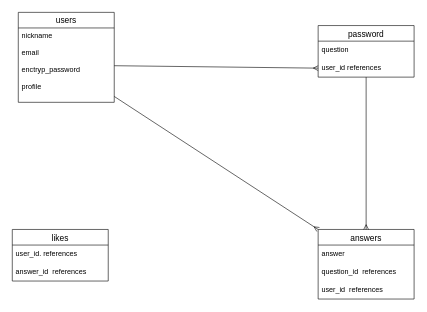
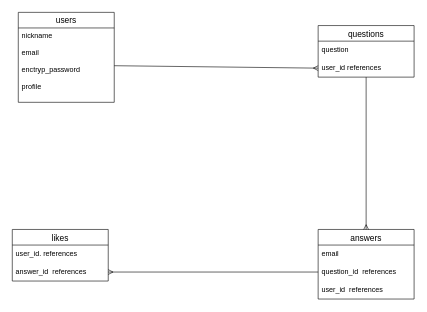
node "password": label "password" -> "questions"
edge "nickname email enctryp_password profile" -> "answers": removed
node "answer": label "answer" -> "email"
edge "question_id references" -> "answer_id references": added
